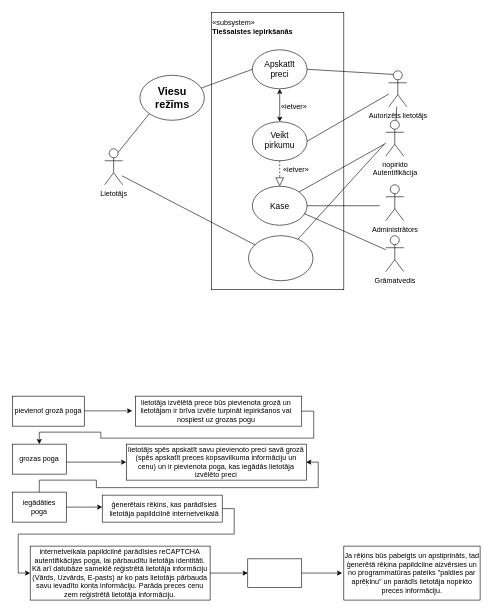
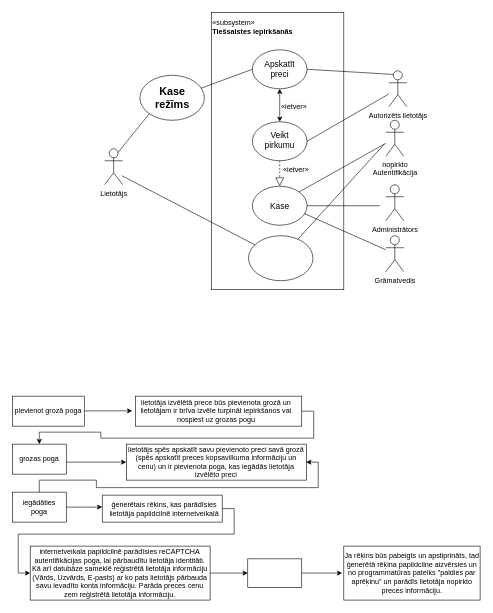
node "Viesu režīms": label "Viesu režīms" -> "Kase režīms"
edge "Autorizēts lietotājs" -- "nopirkto Autentifikācija": removed
